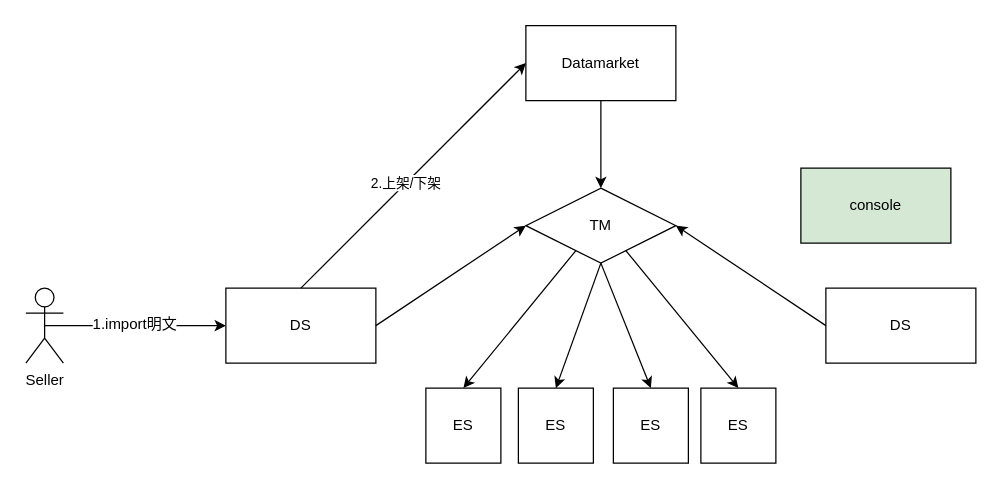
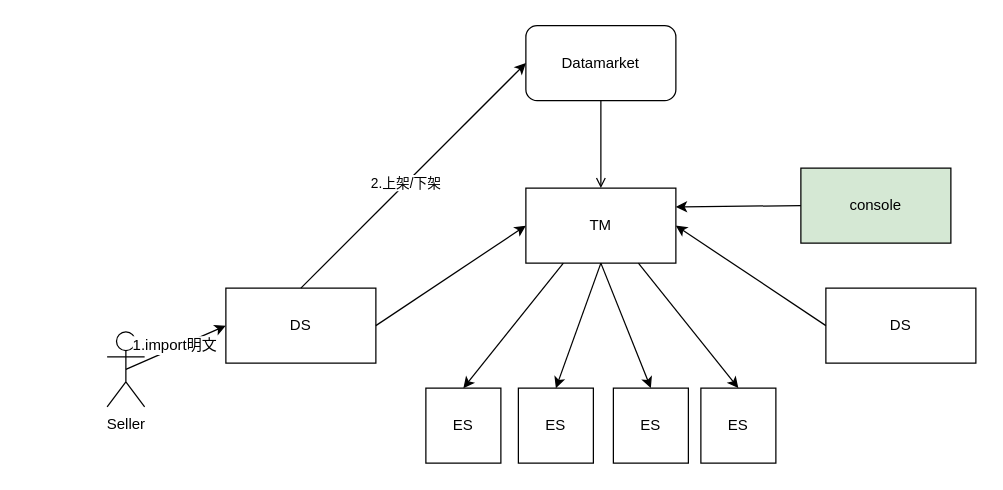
node "Datamarket": shape rectangle -> rounded rectangle
edge "Datamarket" -> "TM": arrowhead classic -> open
edge "console" -> "TM": added
node "TM": shape diamond -> rectangle
node "Seller": moved (44, 326) -> (126, 369)
